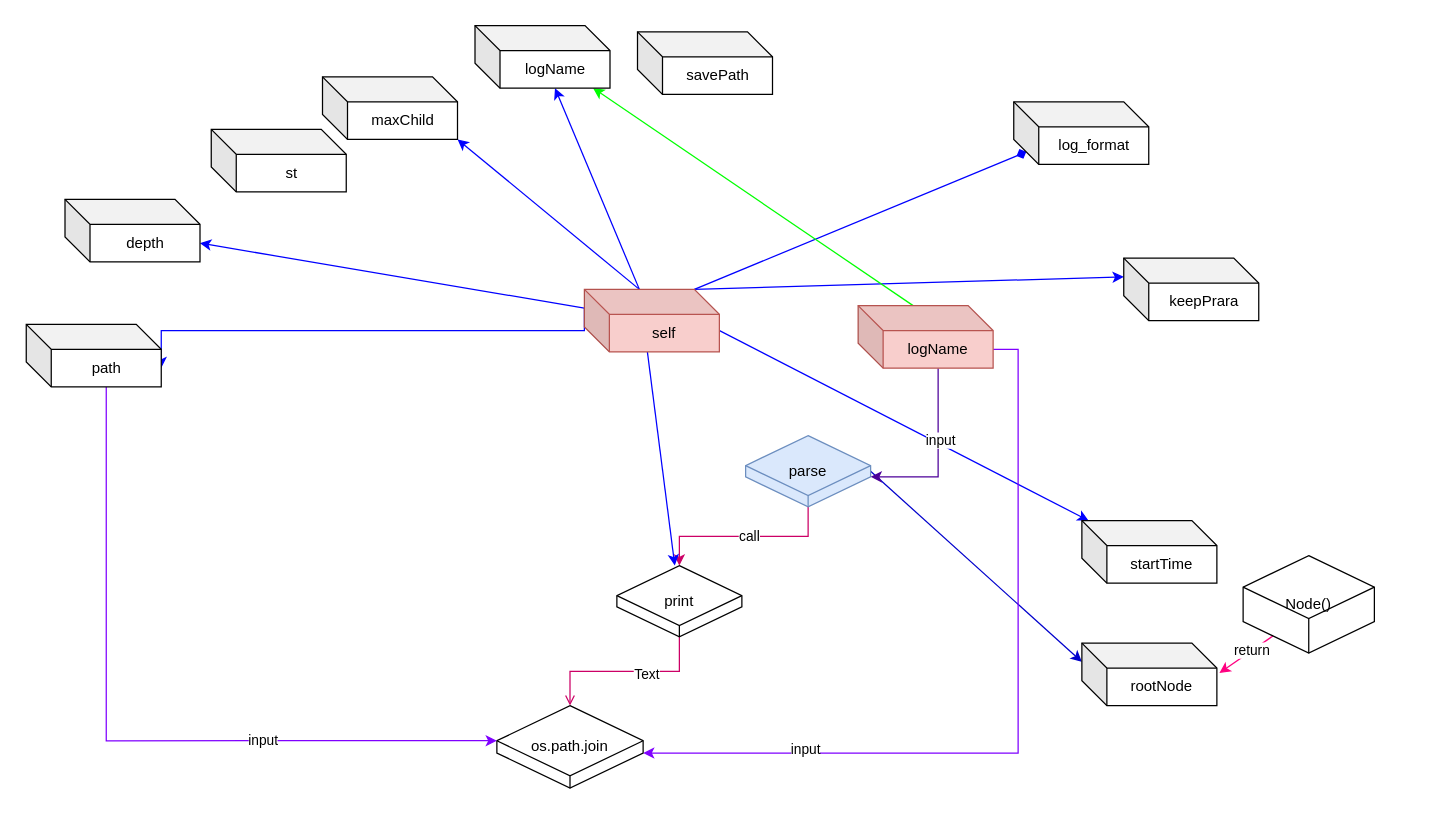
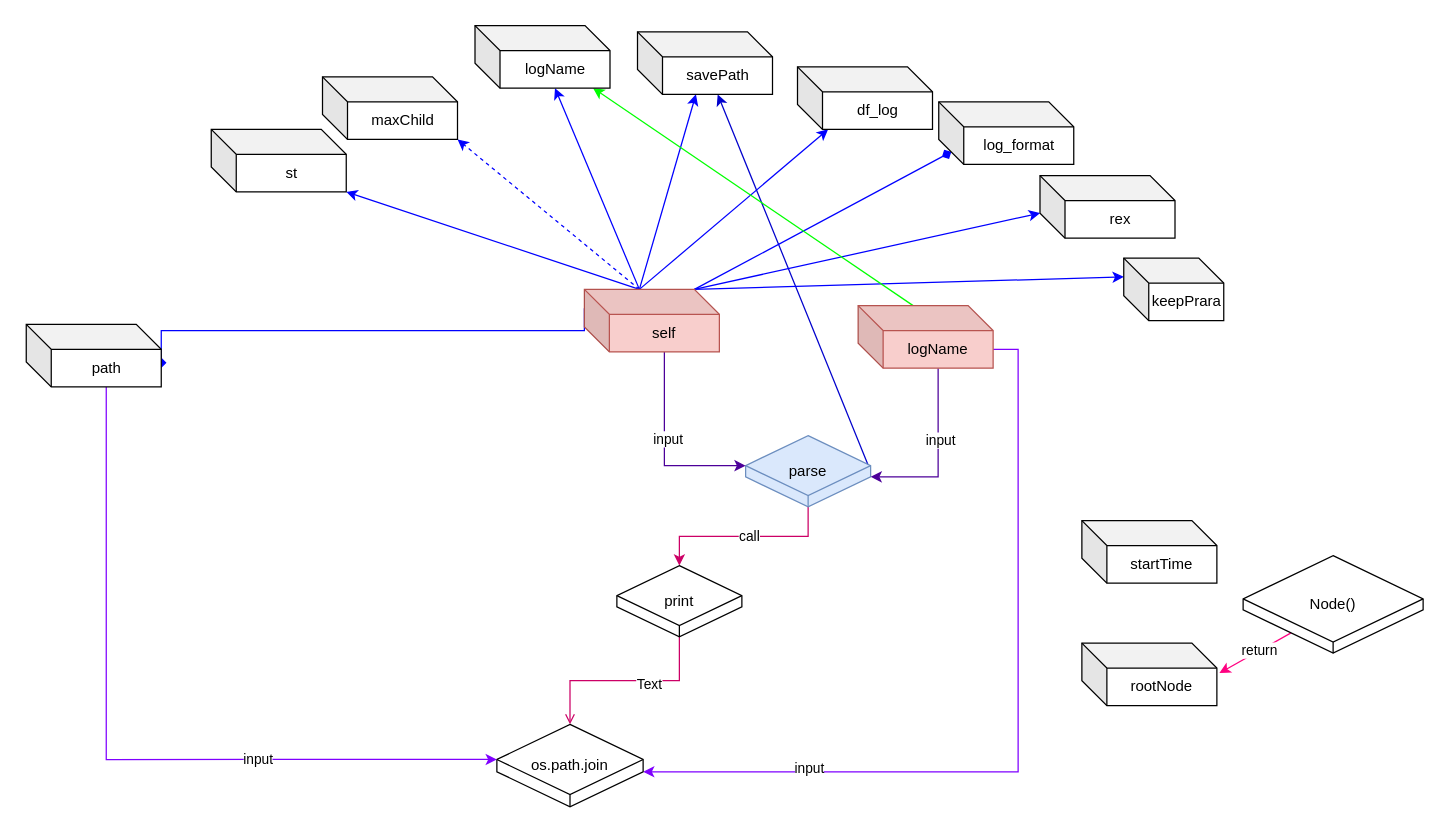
node "df_log": added
node "log_format": moved (1081, 133) -> (1006, 133)
node "rex": added
edge "self" -> "df_log": added
edge "self" -> "maxChild": style solid -> dashed
node "depth": removed
edge "self" -> "rex": added
edge "self" -> "depth": removed
node "keepPrara": size 135x63 -> 100x63
edge "self" -> "path": arrowhead classic -> diamond
edge "self" -> "startTime": now "self" -> "savePath"
edge "self" -> "parse": added, label "input"
edge "self" -> "print": now "self" -> "st"
edge "parse" -> "rootNode": now "parse" -> "savePath"
node "Node()": size 131x98 -> 180x98
node "os.path.join": moved (570, 747) -> (570, 766)
